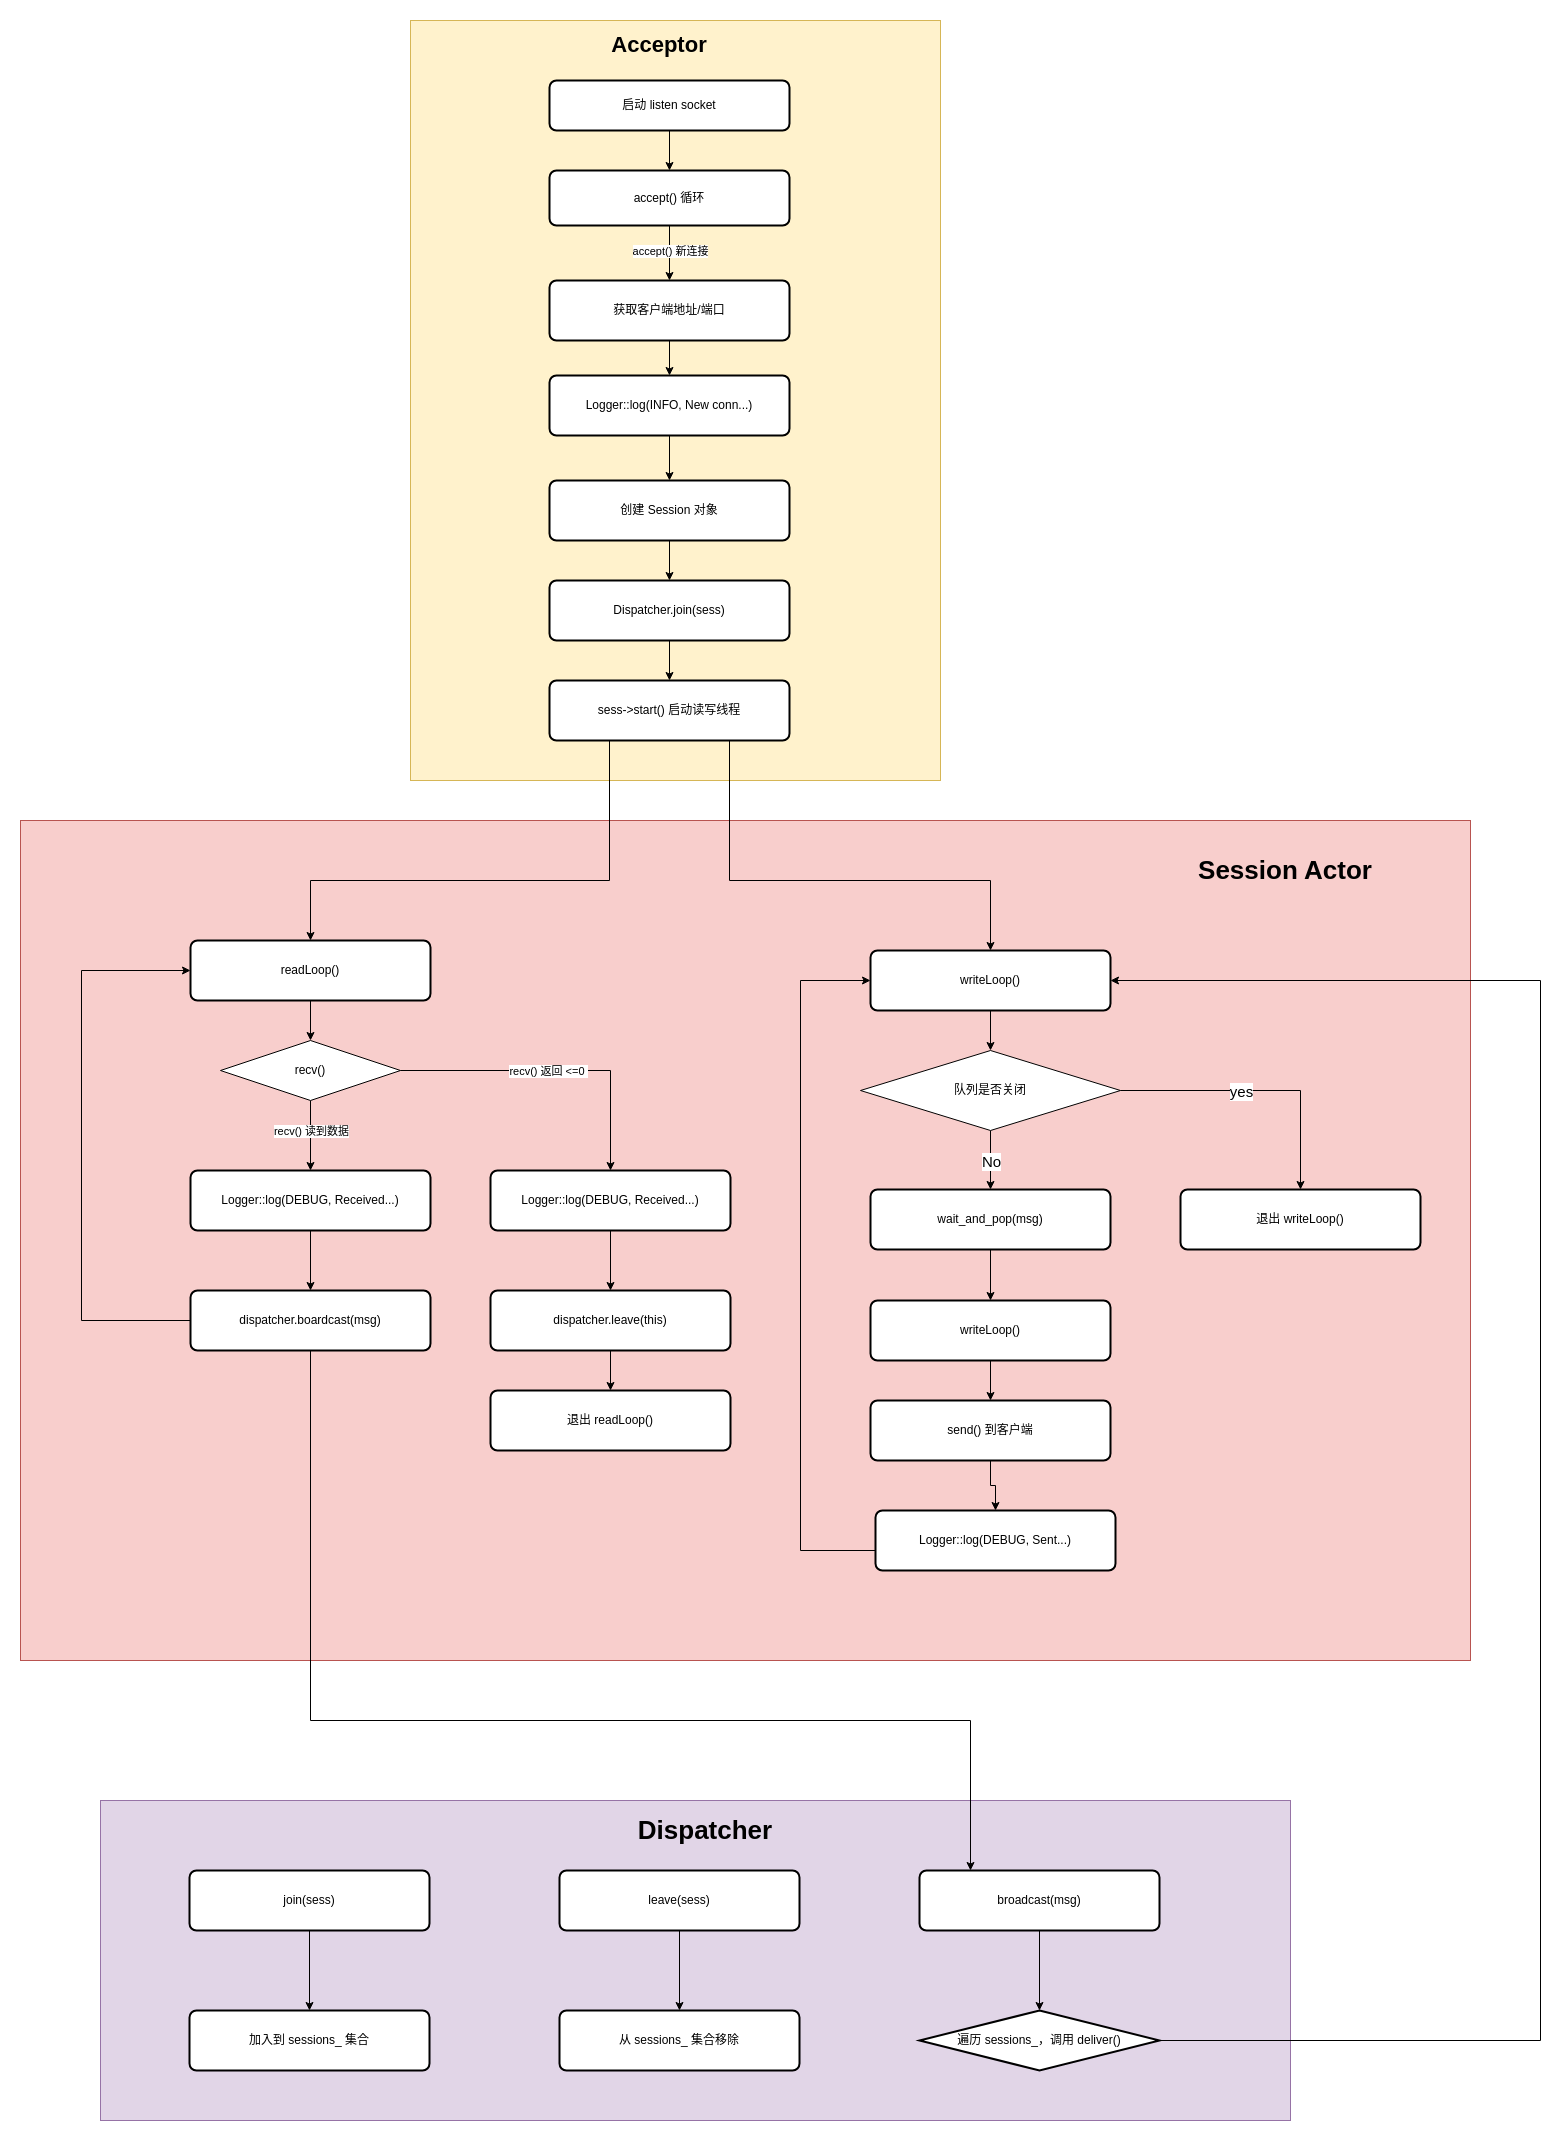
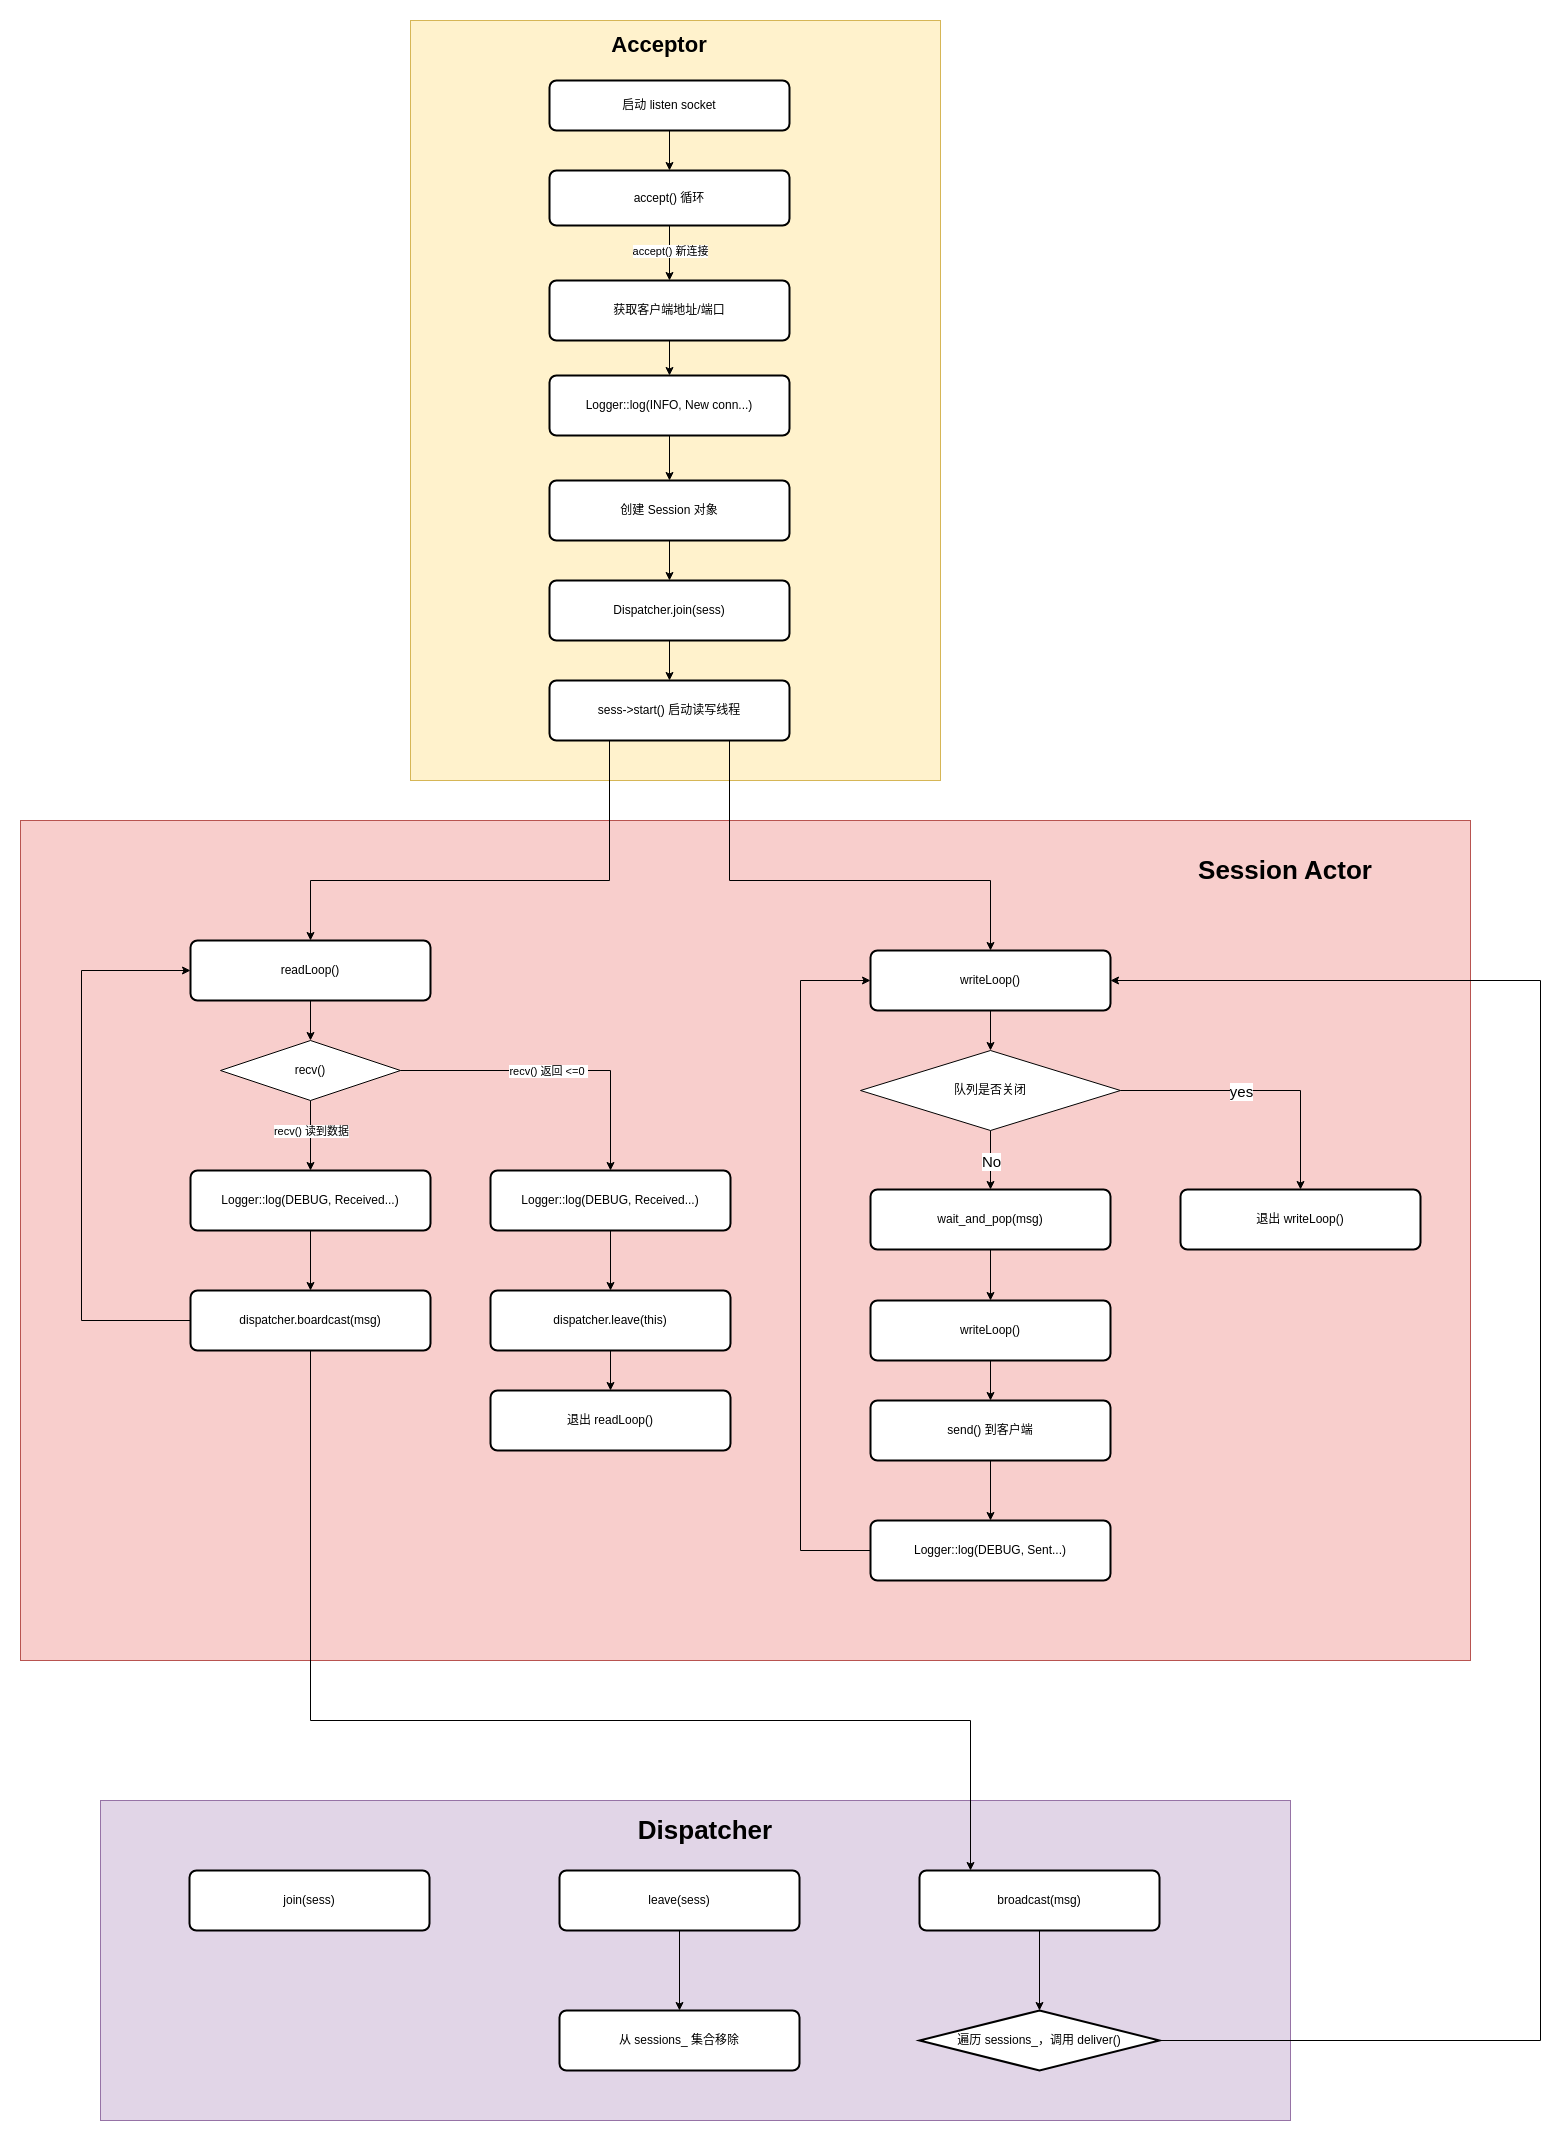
node "Logger::log(DEBUG, Sent...)": moved (996, 1541) -> (991, 1551)
edge "join(sess)" -> "加入到 sessions_ 集合": removed
node "加入到 sessions_ 集合": removed
